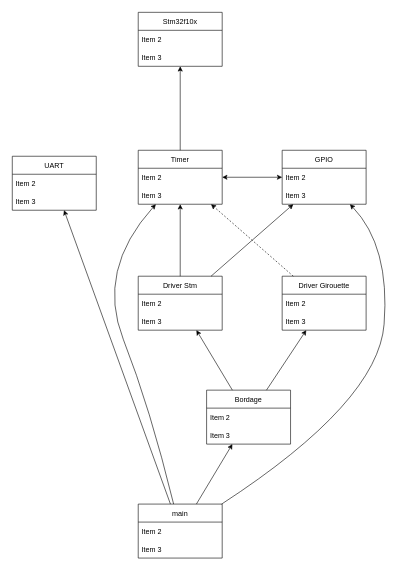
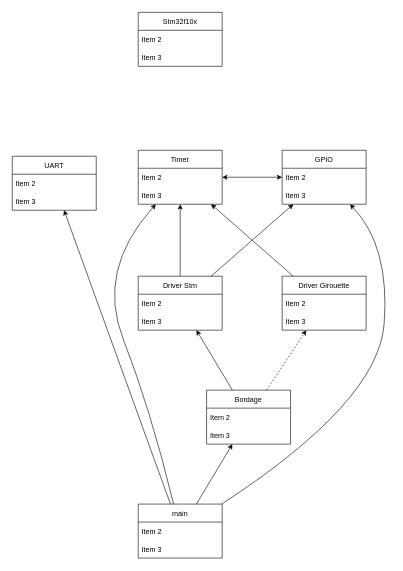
edge "Timer" -> "Stm32f10x": removed
edge "Driver Girouette" -> "Timer": style dashed -> solid
edge "Bordage" -> "Driver Girouette": style solid -> dashed
